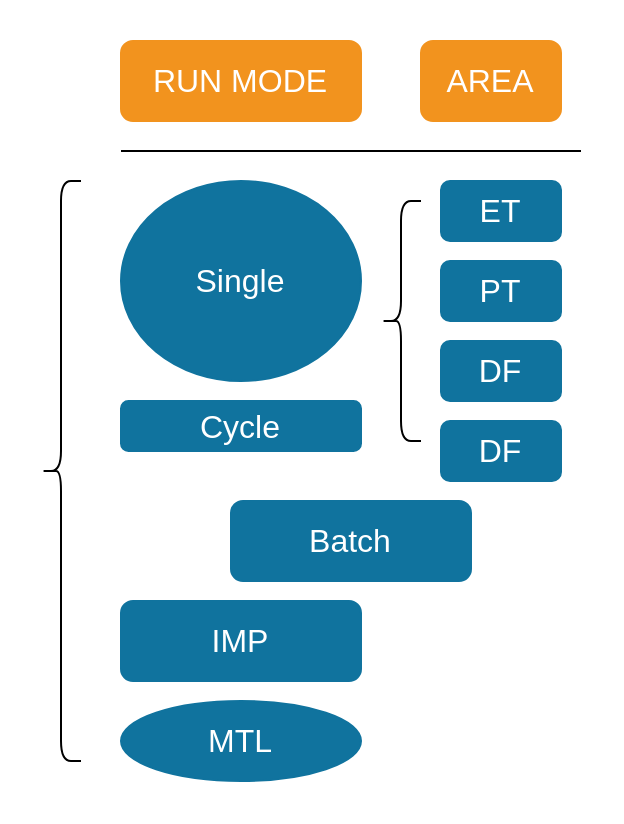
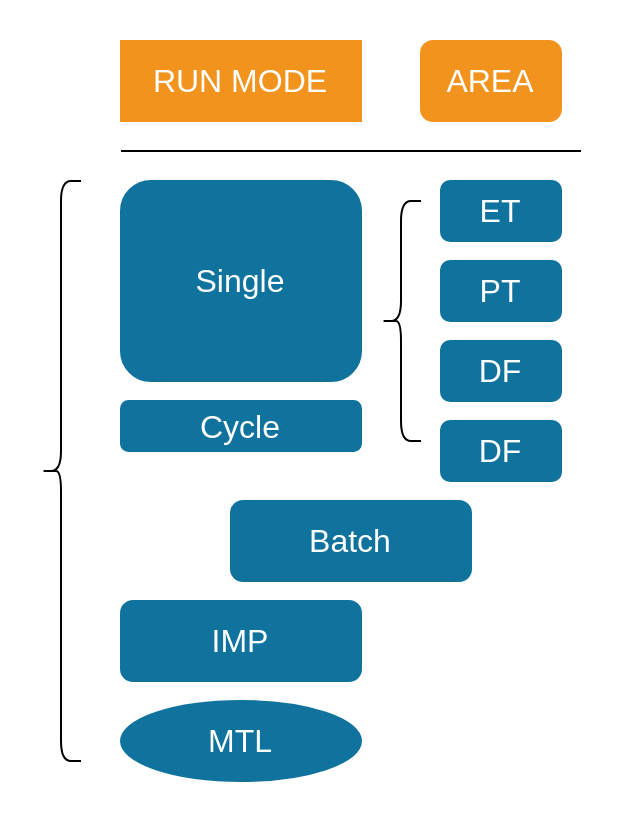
node "RUN MODE": shape rounded rectangle -> rectangle
node "Single": shape ellipse -> rounded rectangle
